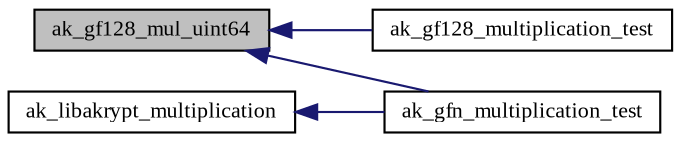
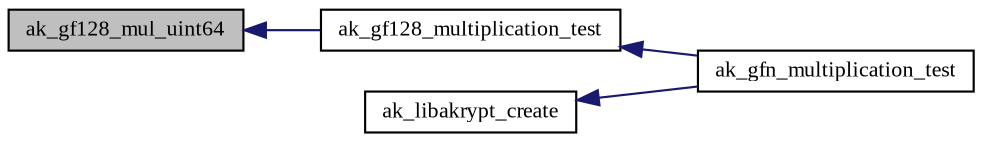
edge "ak_gfn_multiplication_test" -> "ak_gf128_mul_uint64": now "ak_gfn_multiplication_test" -> "ak_gf128_multiplication_test"
node "ak_libakrypt_multiplication": label "ak_libakrypt_multiplication" -> "ak_libakrypt_create"
